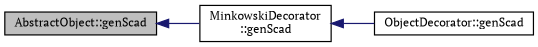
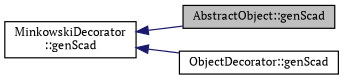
edge "MinkowskiDecorator ::genScad" -> "AbstractObject::genScad": reversed
